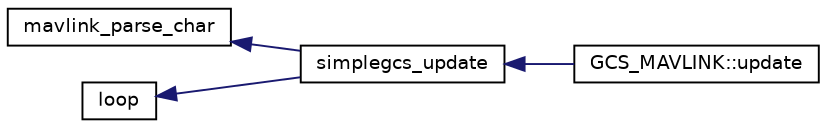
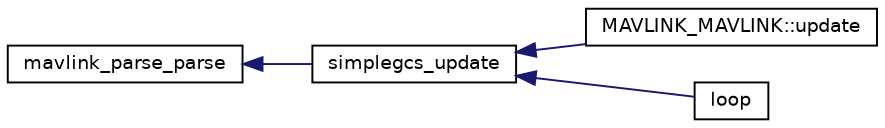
node "mavlink_parse_char": label "mavlink_parse_char" -> "mavlink_parse_parse"
node "GCS_MAVLINK::update": label "GCS_MAVLINK::update" -> "MAVLINK_MAVLINK::update"
edge "simplegcs_update" -> "loop": reversed
